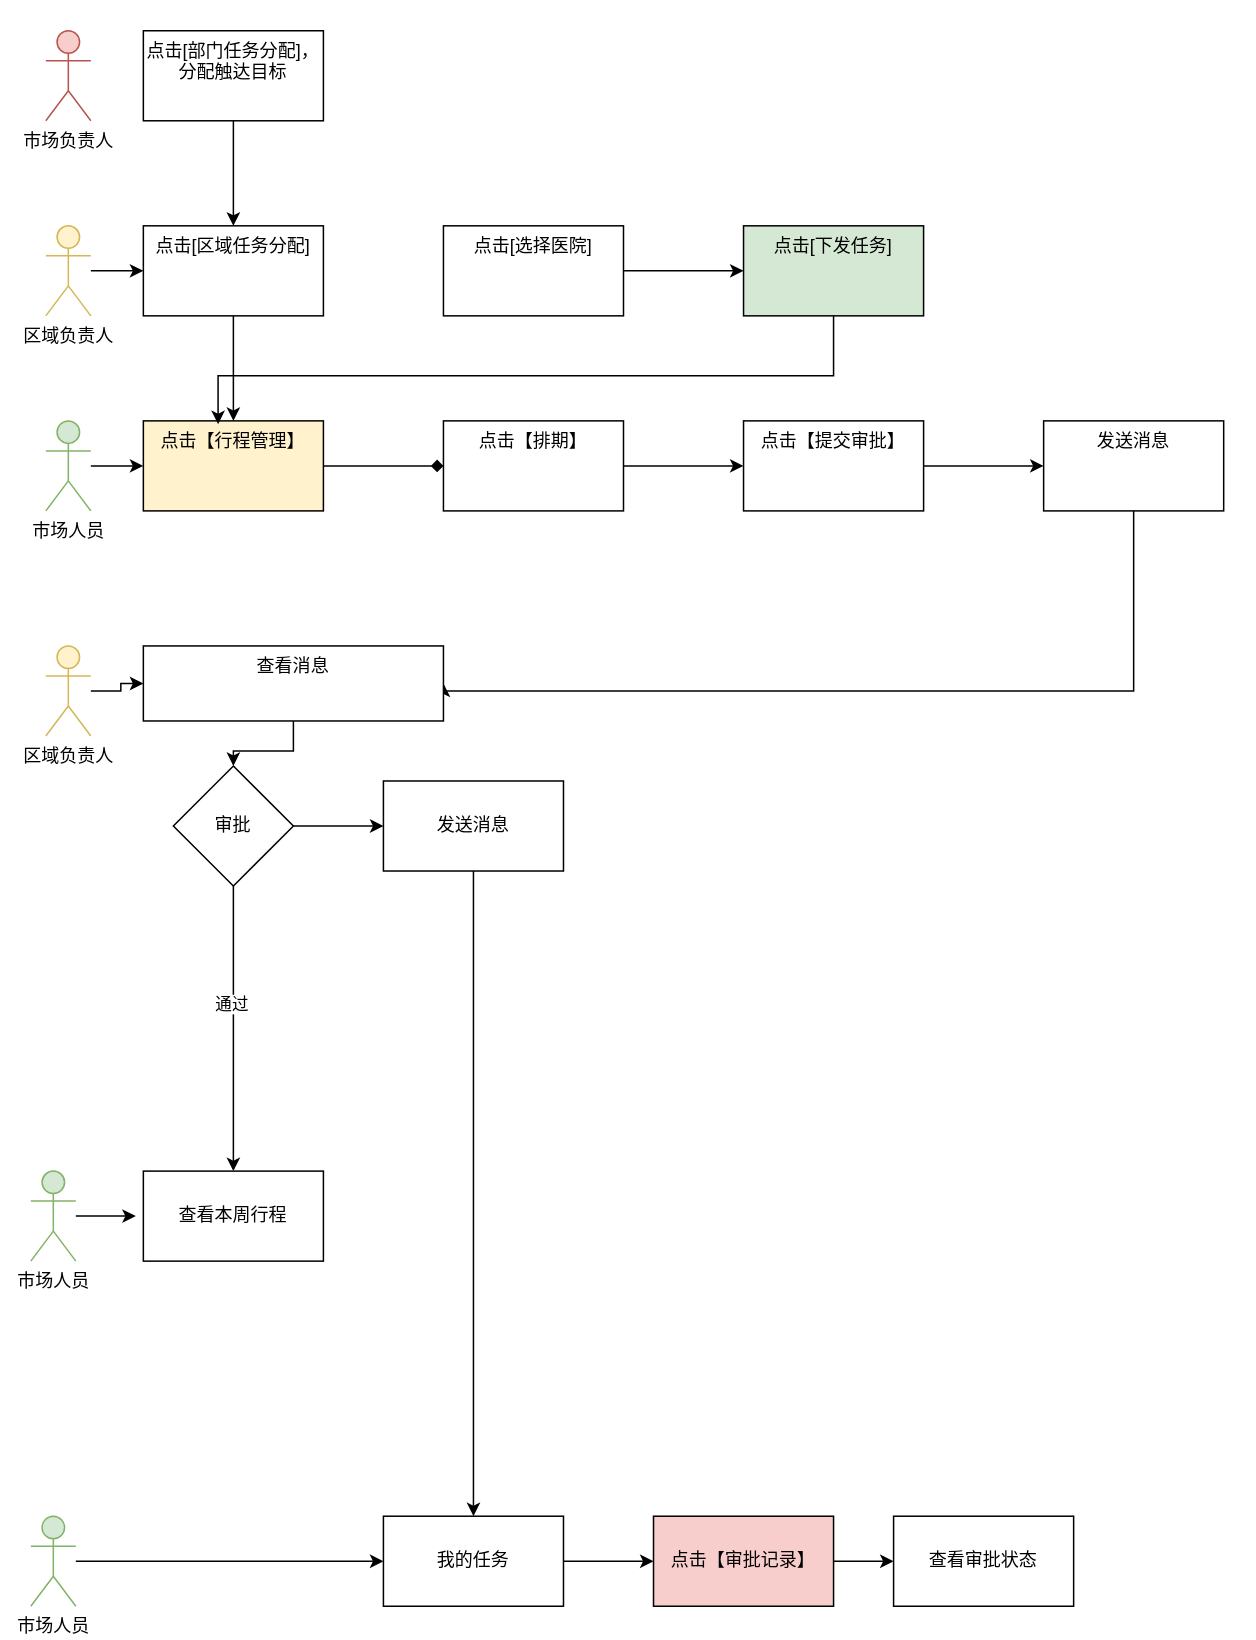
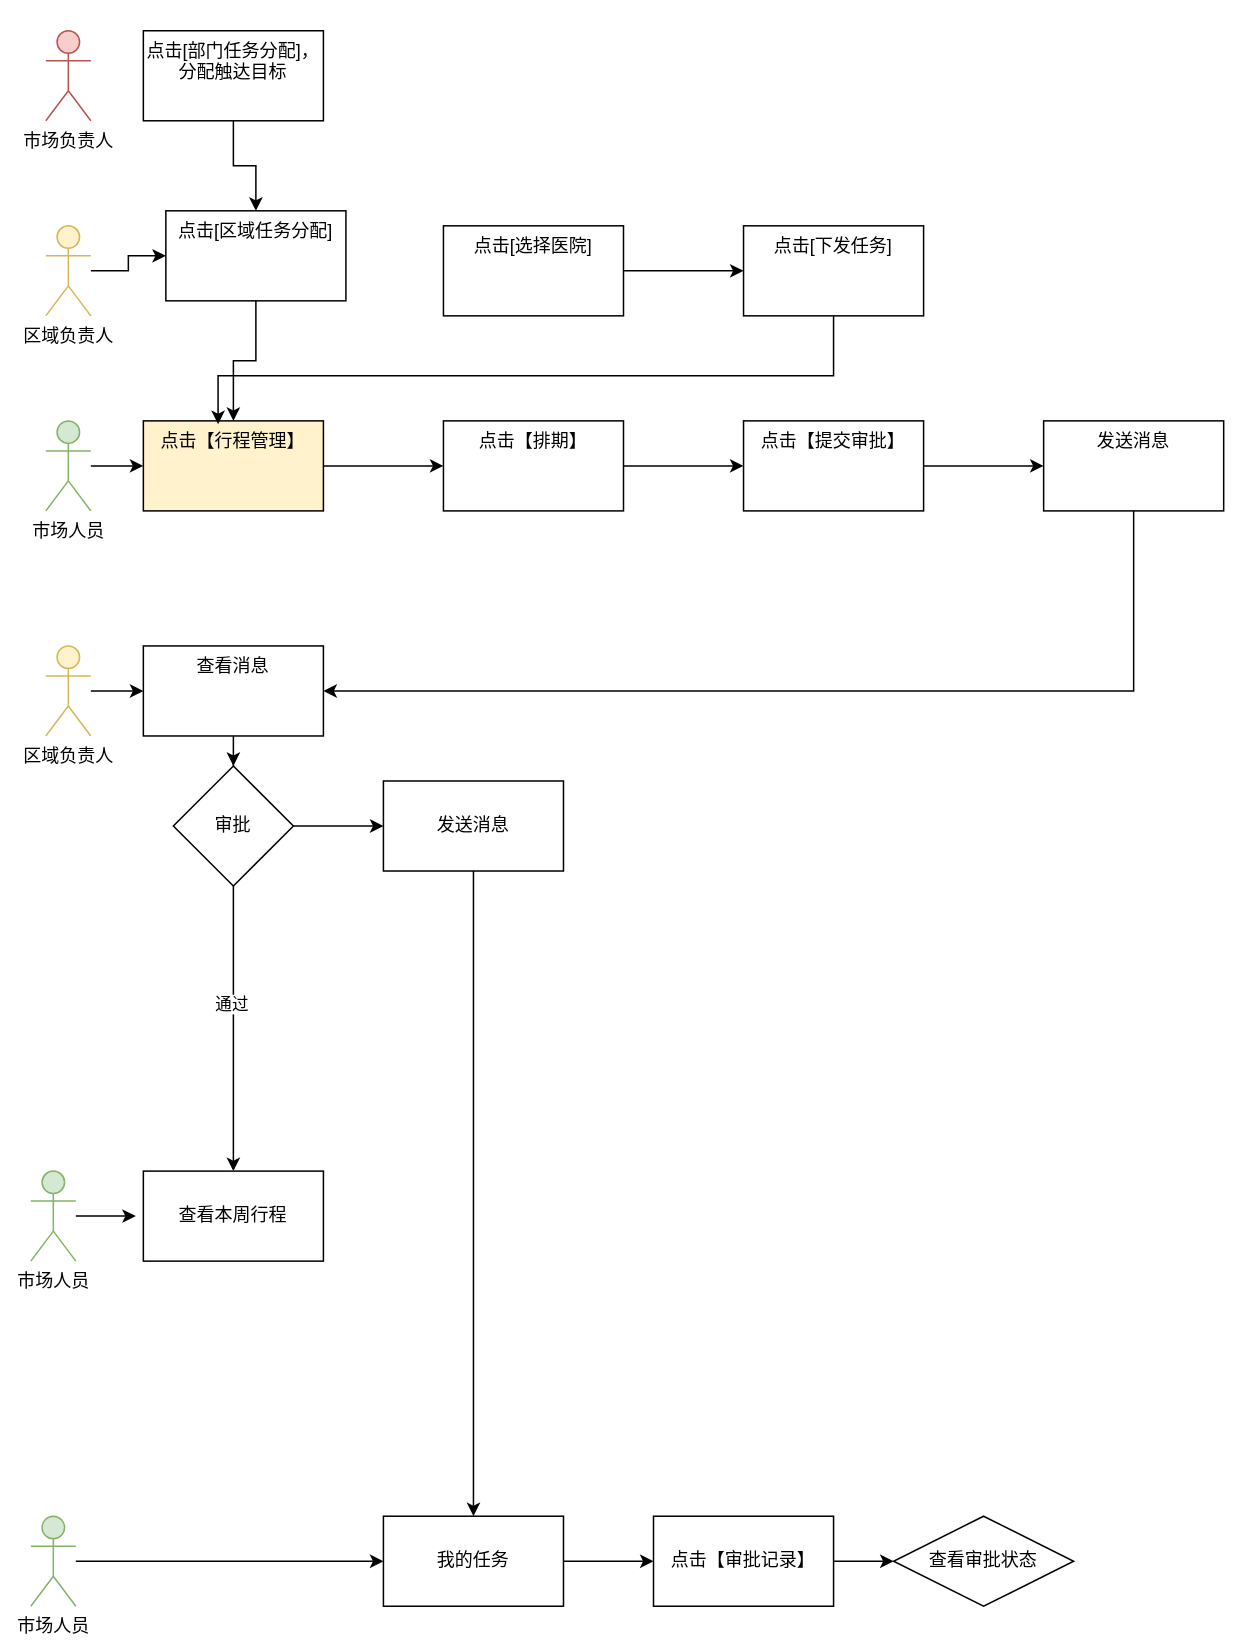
node "点击[区域任务分配]": moved (233, 271) -> (256, 256)
node "点击[下发任务]": fillcolor #d5e8d4 -> #ffffff
edge "点击【行程管理】" -> "点击【排期】": arrowhead diamond -> classic
node "查看消息": size 300x75 -> 180x90
node "点击【审批记录】": fillcolor #f8cecc -> #ffffff
node "查看审批状态": shape rectangle -> diamond
